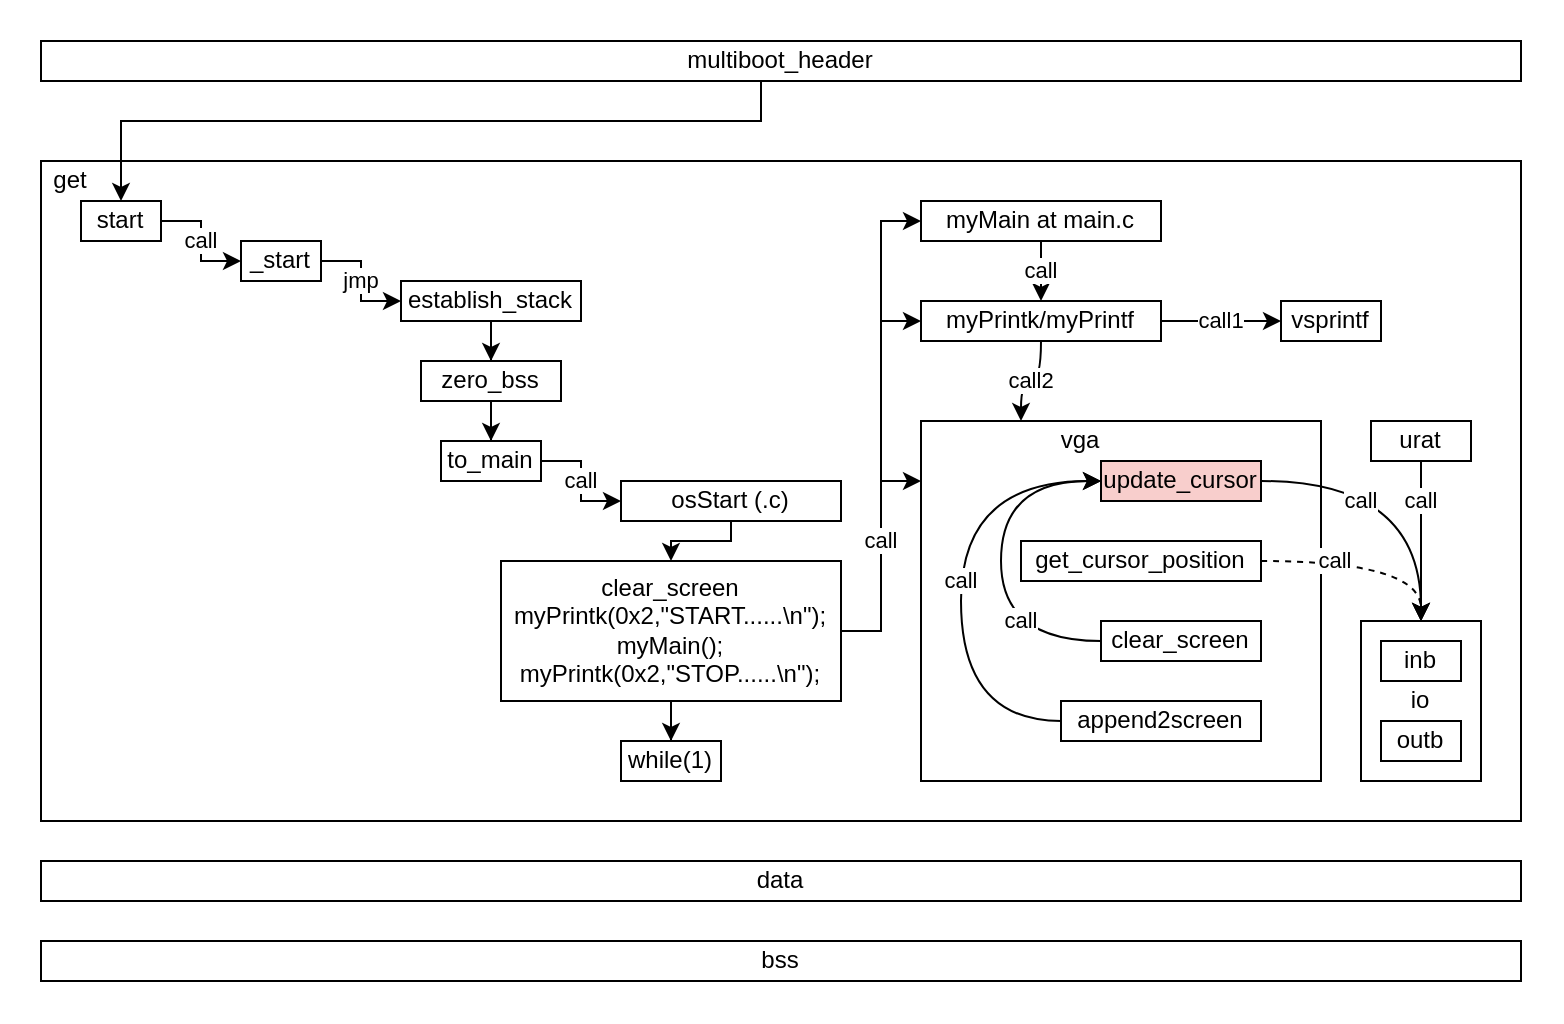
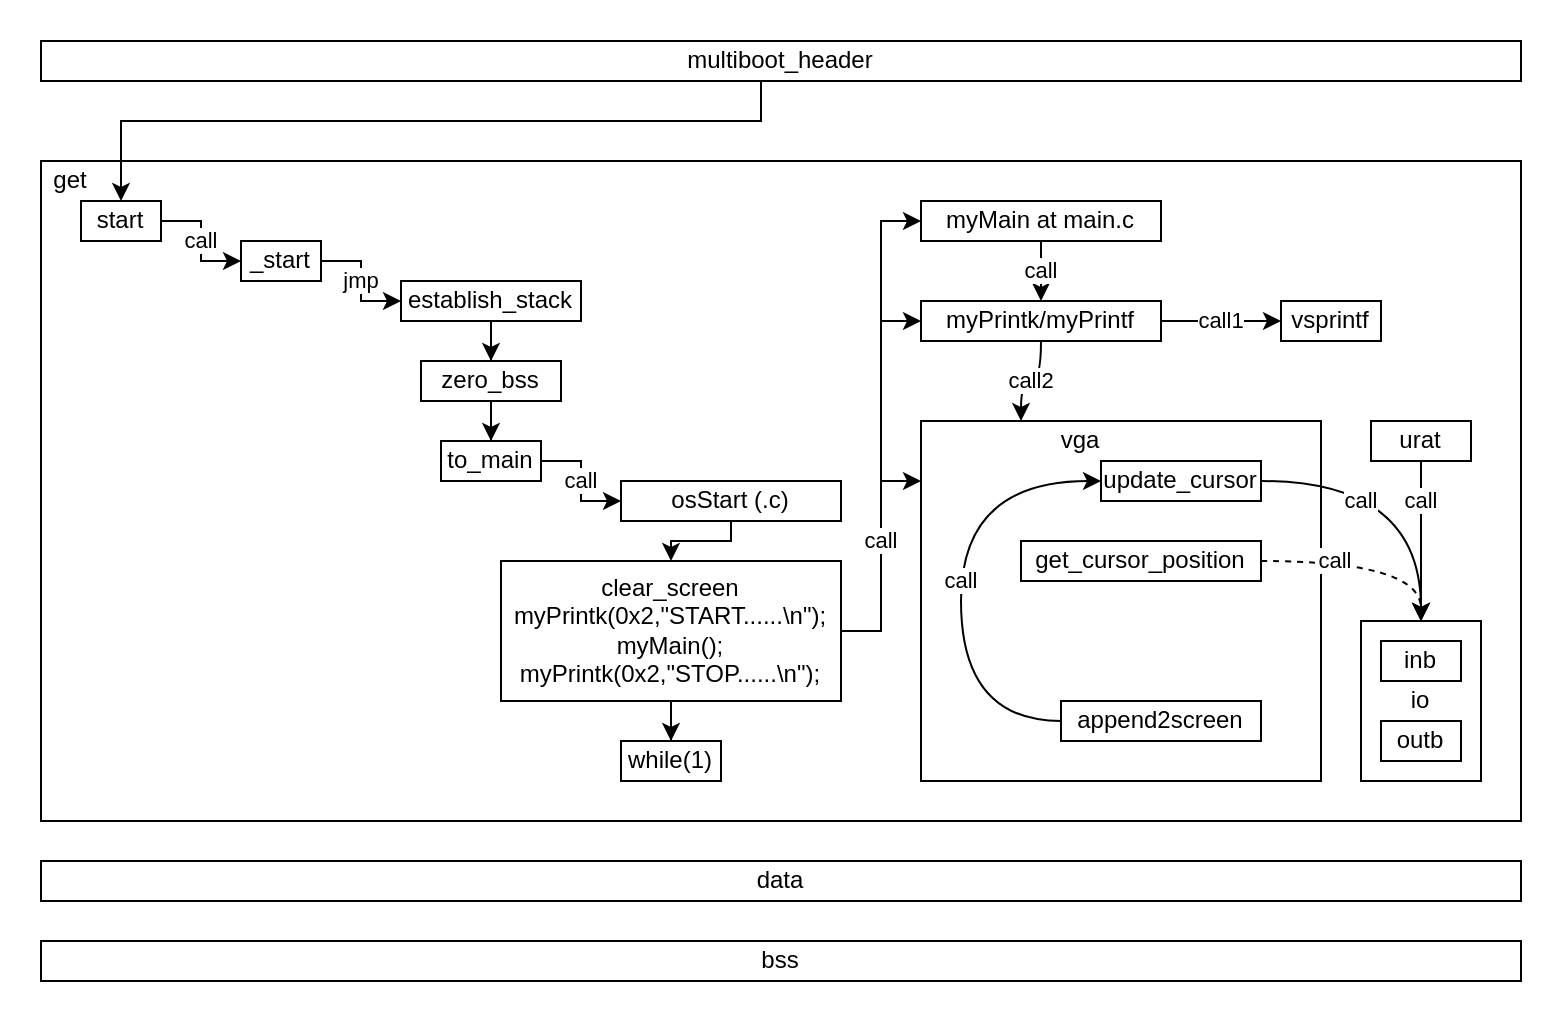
node "update_cursor": fillcolor #f8cecc -> #ffffff
edge "clear_screen" -> "update_cursor": removed, label "call"
node "clear_screen": removed
